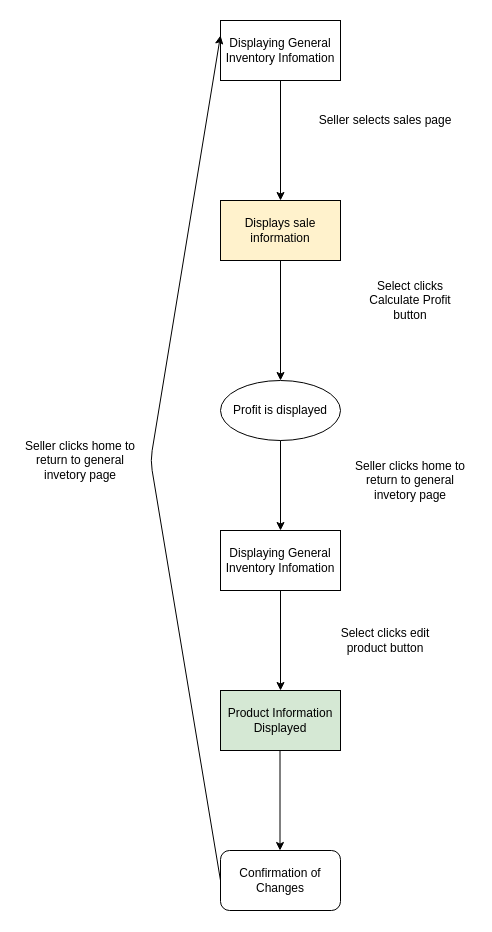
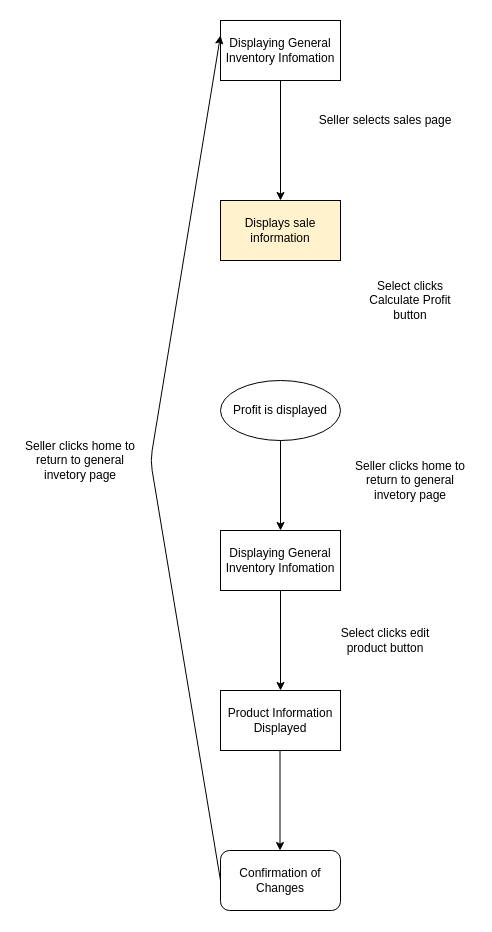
edge "Displays sale information" -> "Profit is displayed": removed
node "Product Information Displayed": fillcolor #d5e8d4 -> #ffffff
